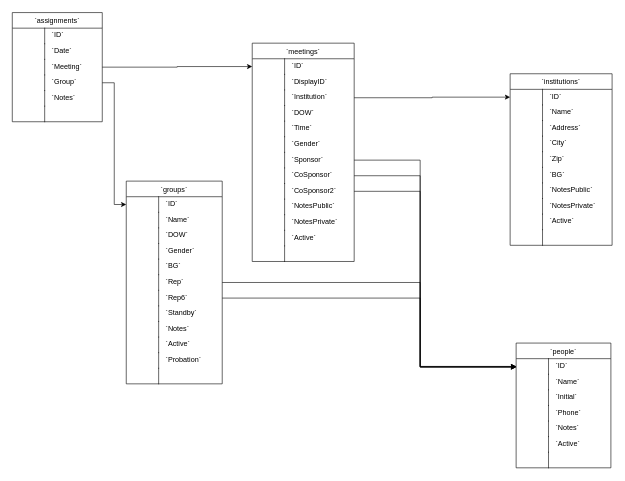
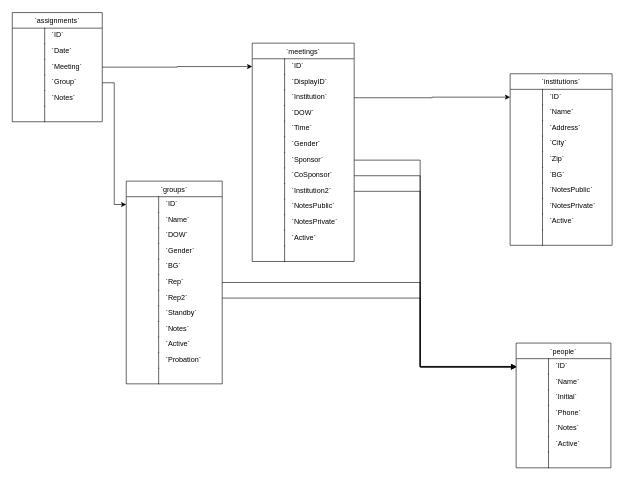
node "`CoSponsor2`": label "`CoSponsor2`" -> "`Institution2`"
node "`Rep6`": label "`Rep6`" -> "`Rep2`"
